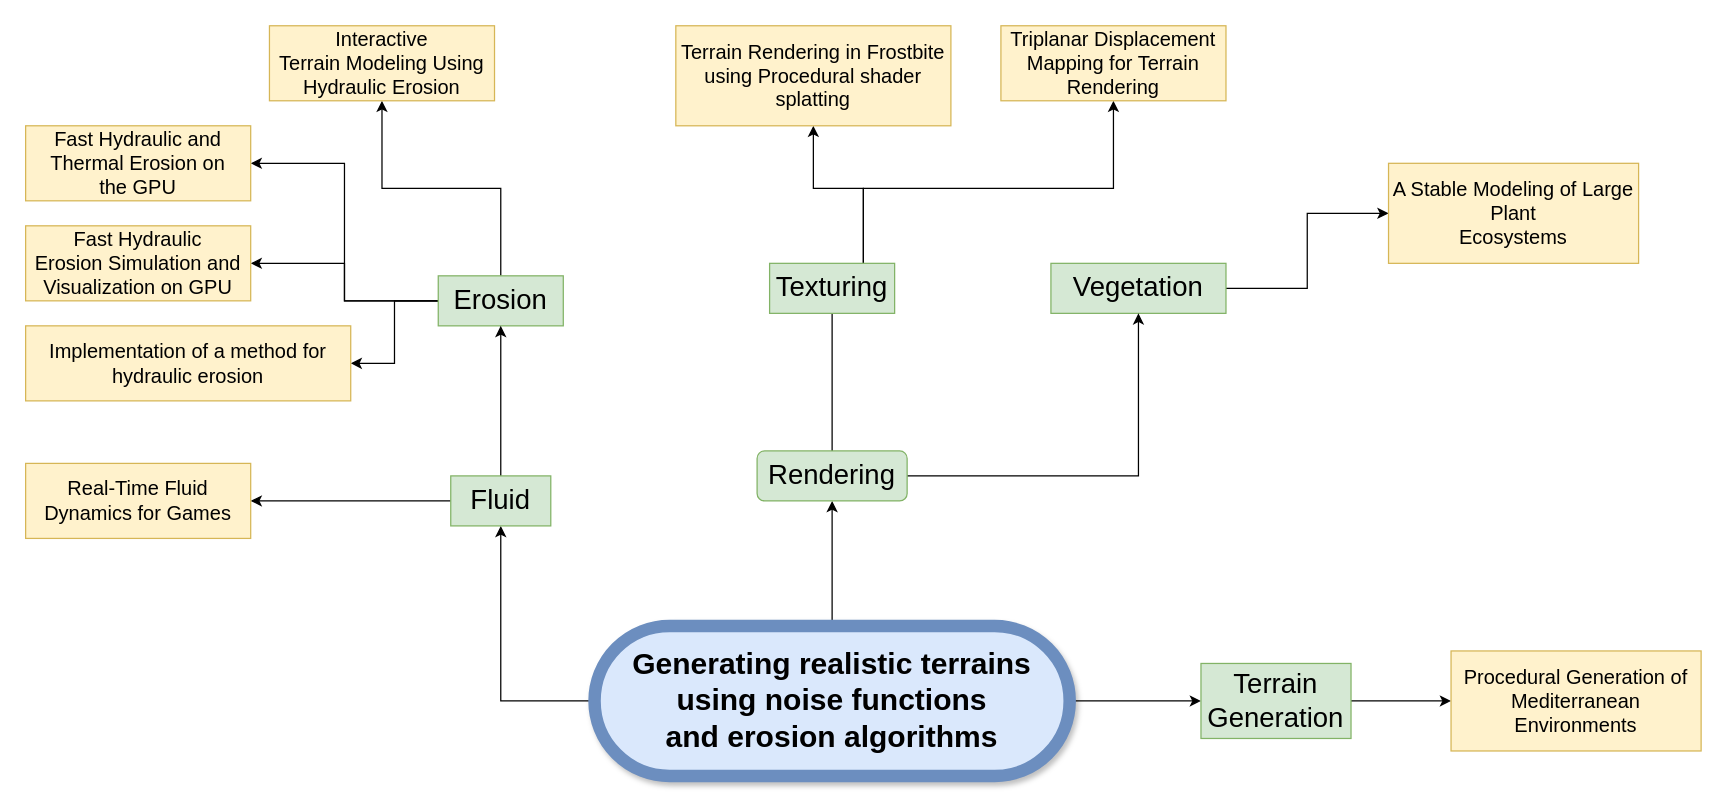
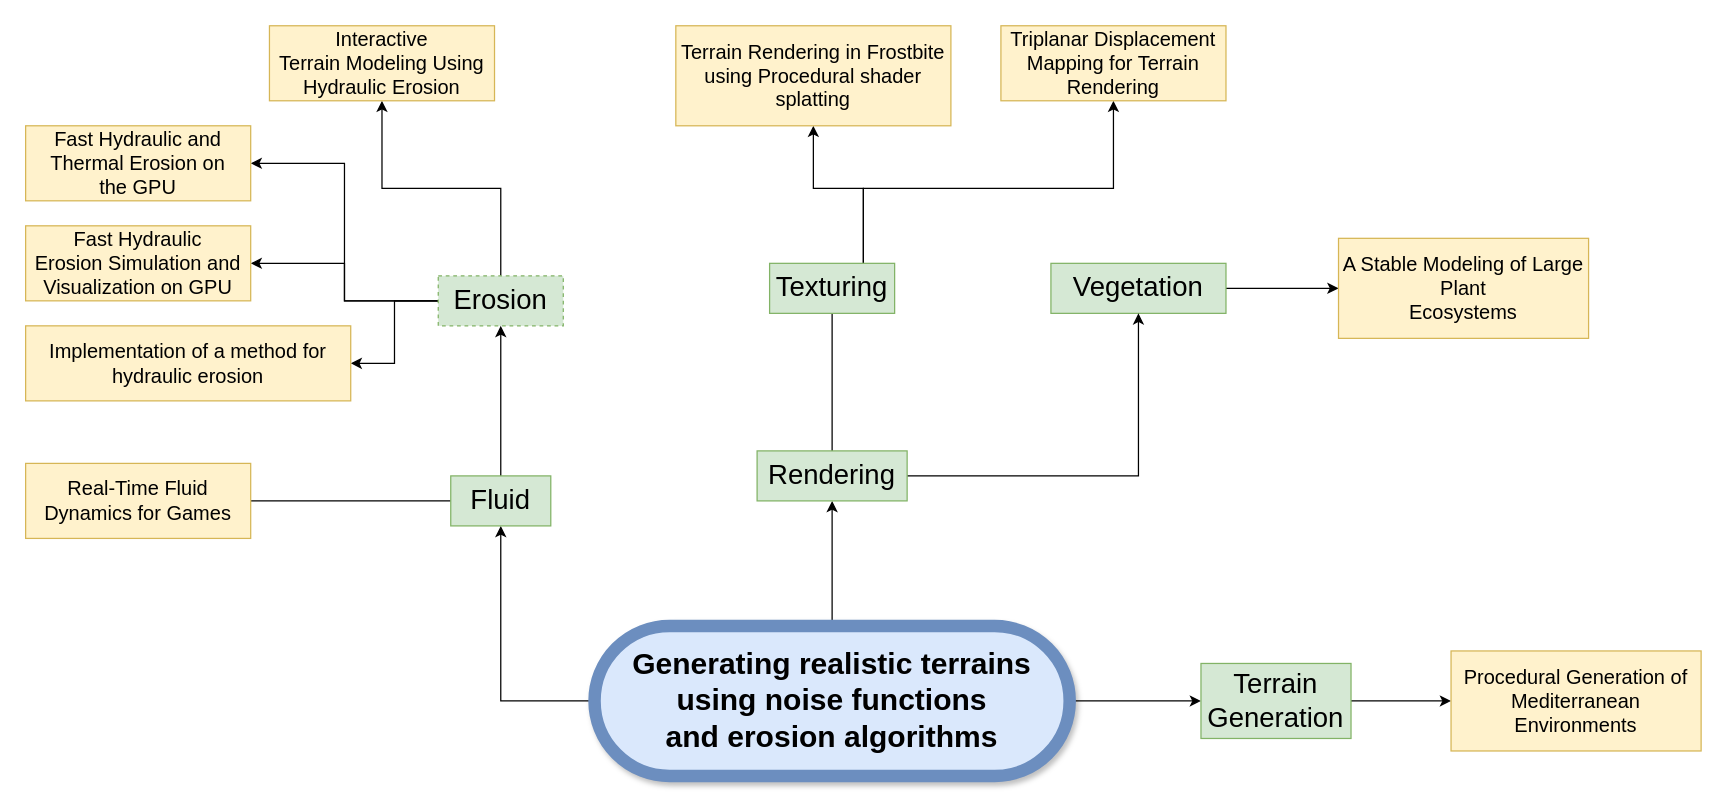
node "A Stable Modeling of Large PlantEcosystems": moved (1513, 213) -> (1463, 288)
node "Erosion": style solid -> dashed
node "Rendering": shape rounded rectangle -> rectangle
edge "Fluid" -> "Real-Time Fluid Dynamics for Games": arrowhead classic -> none
